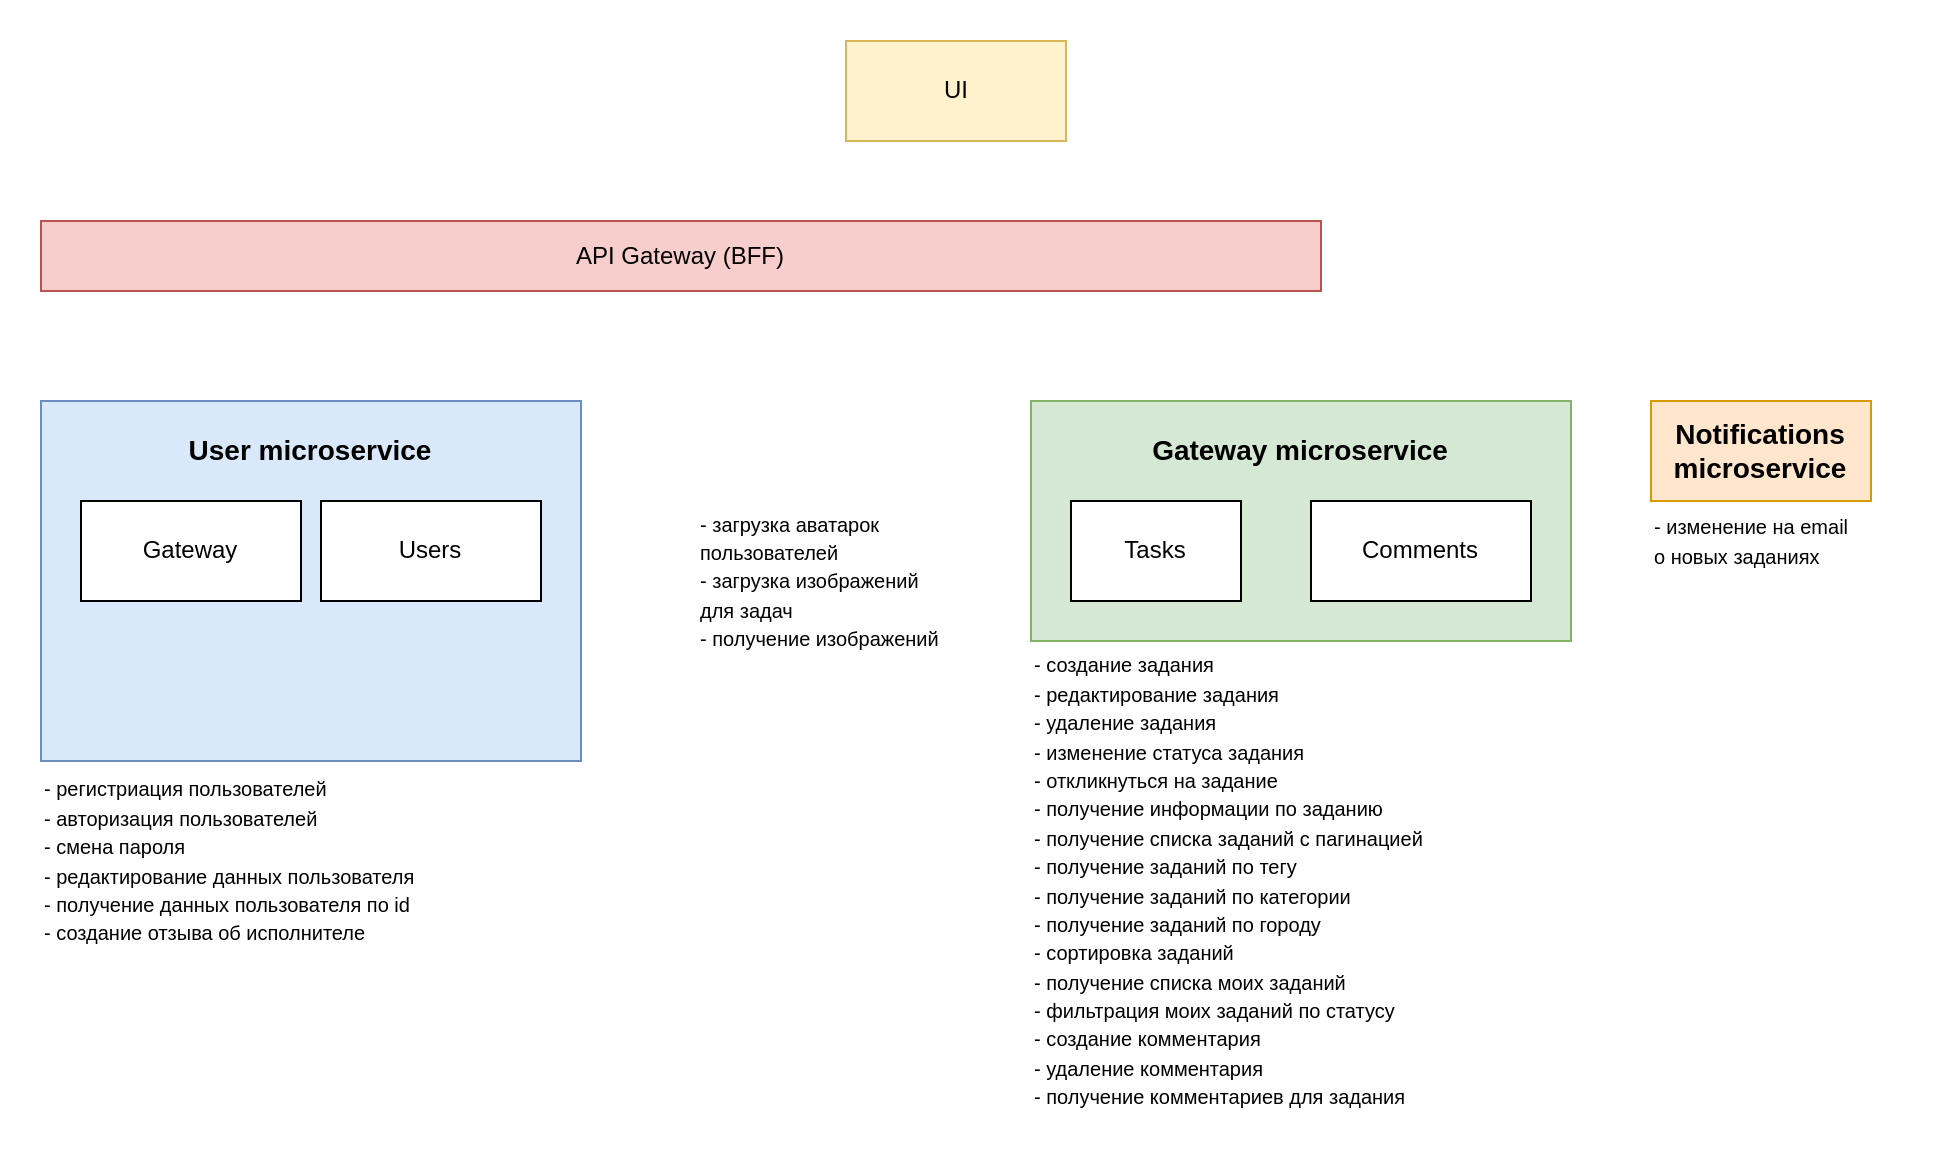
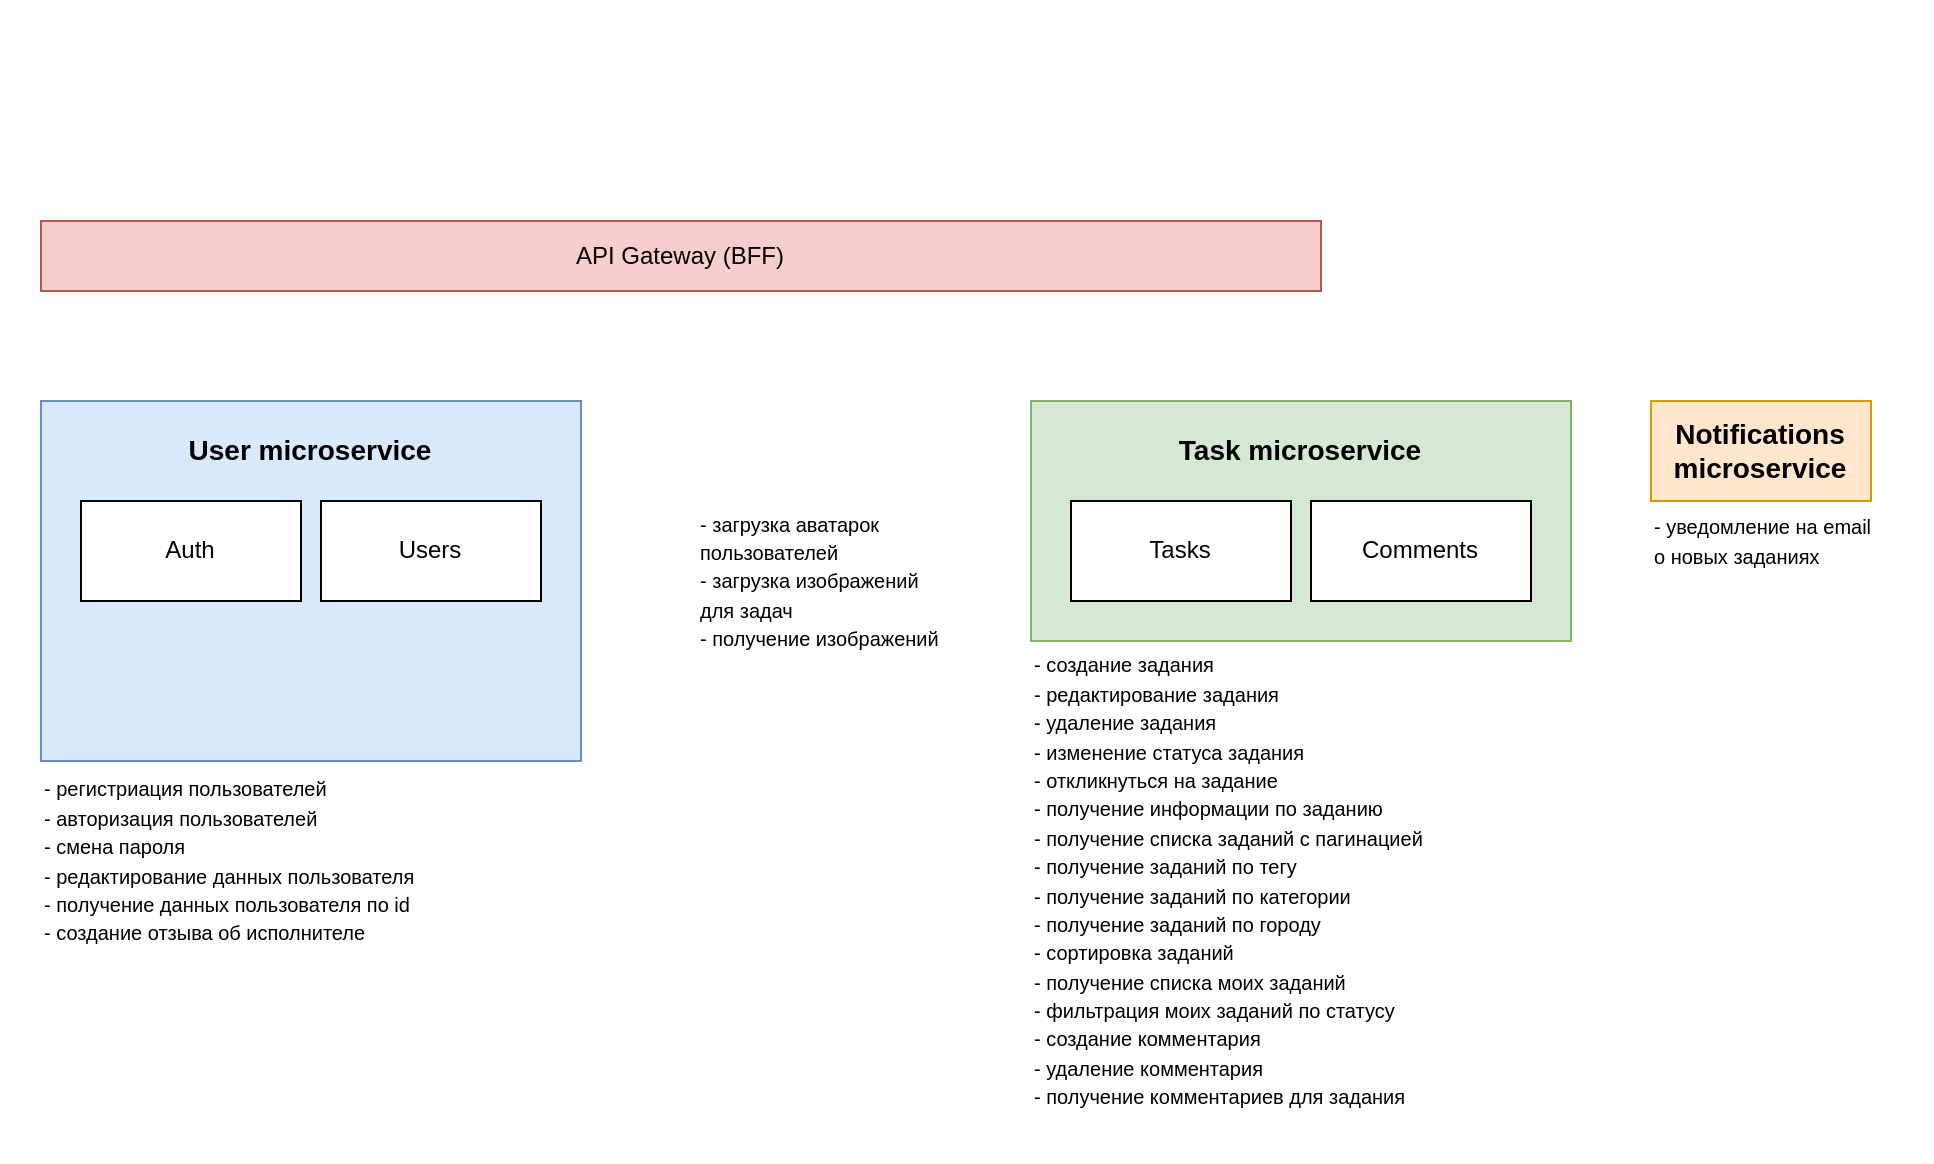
node "UI": removed
node "Gateway microservice": label "Gateway microservice" -> "Task microservice"
node "- изменение на email о новых заданиях": label "- изменение на email о новых заданиях" -> "- уведомление на email о новых заданиях"
node "Gateway": label "Gateway" -> "Auth"
node "Tasks": size 170x100 -> 220x100
